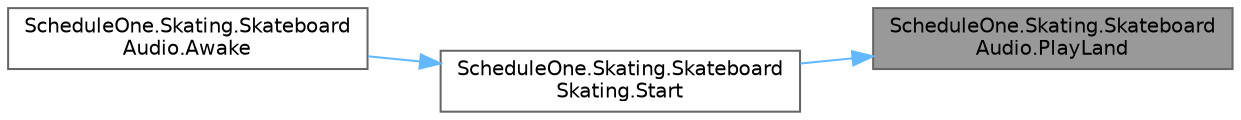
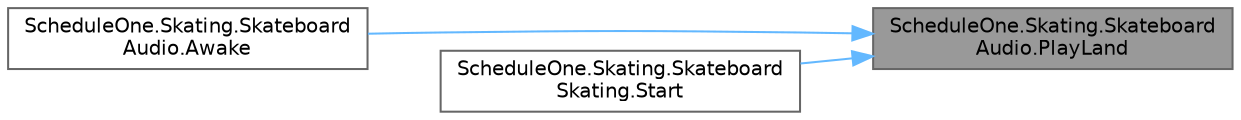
edge "ScheduleOne.Skating.Skateboard Audio.Awake" -> "ScheduleOne.Skating.Skateboard Skating.Start": now "ScheduleOne.Skating.Skateboard Audio.Awake" -> "ScheduleOne.Skating.Skateboard Audio.PlayLand"
